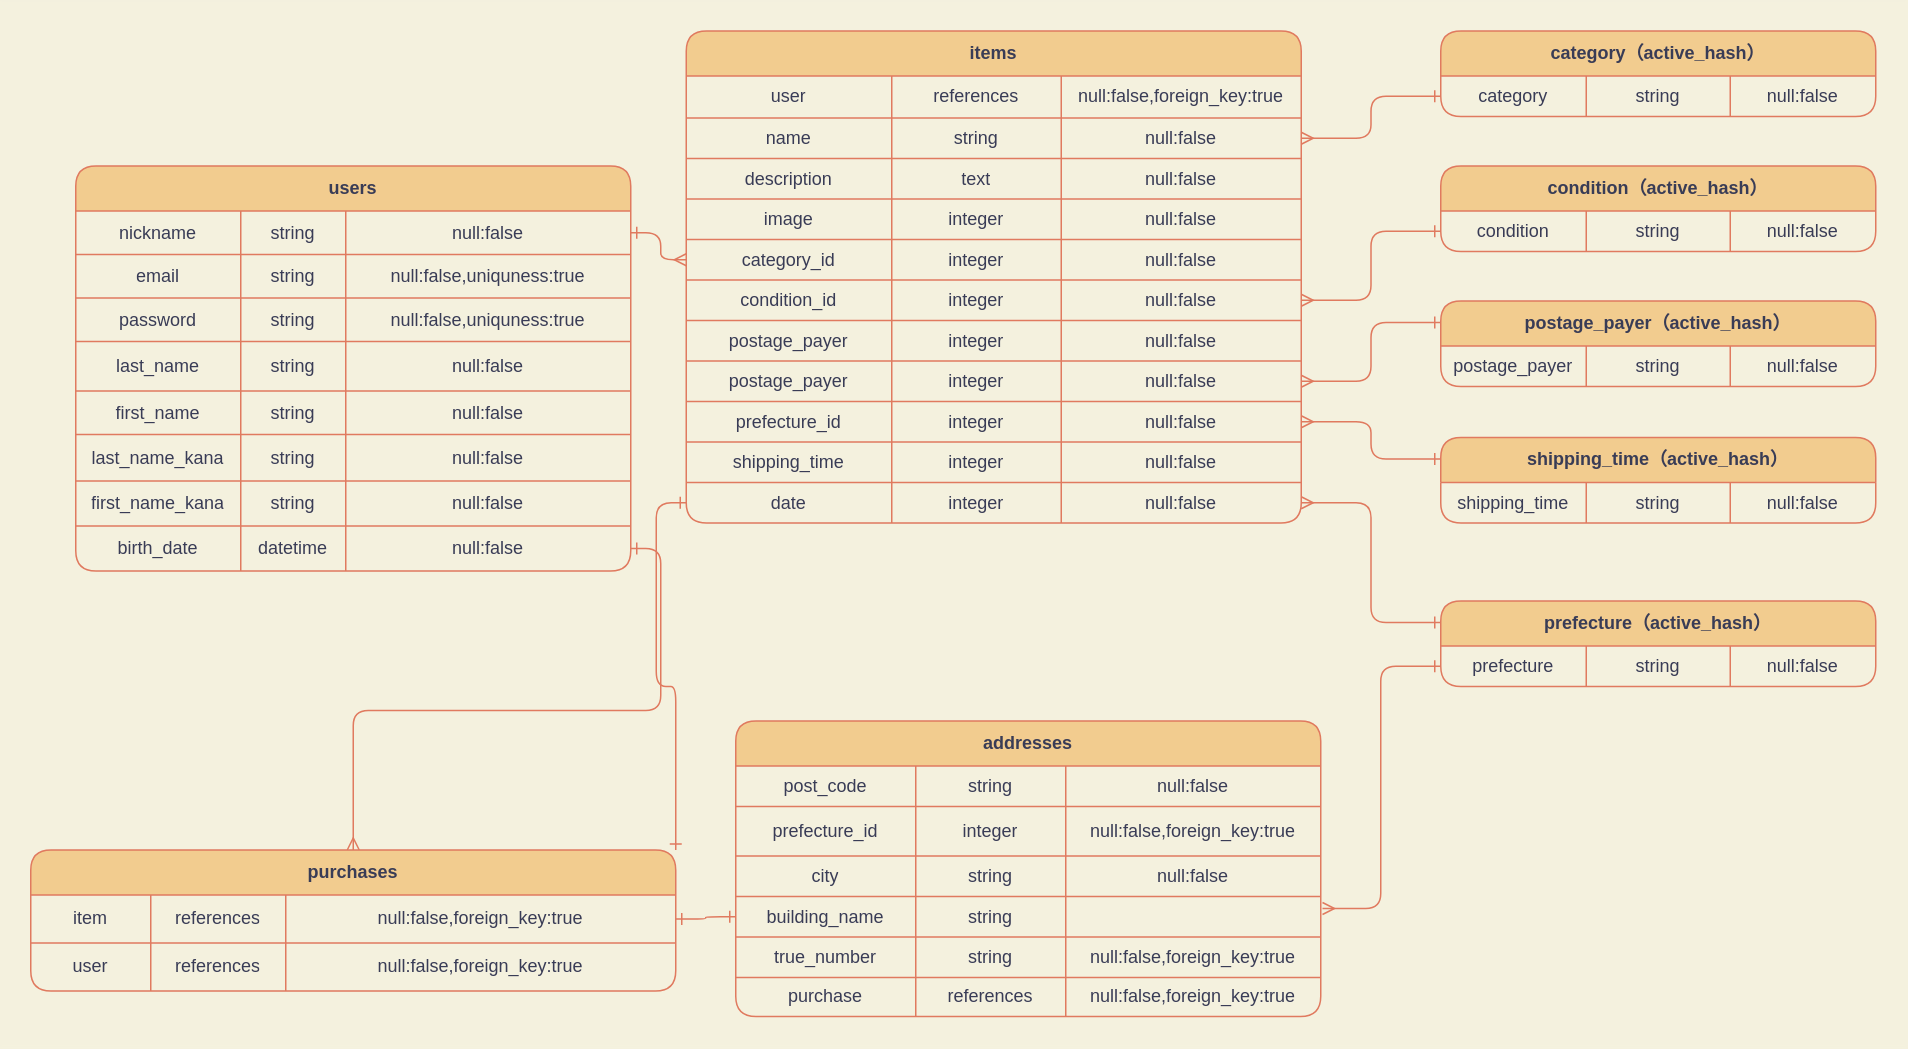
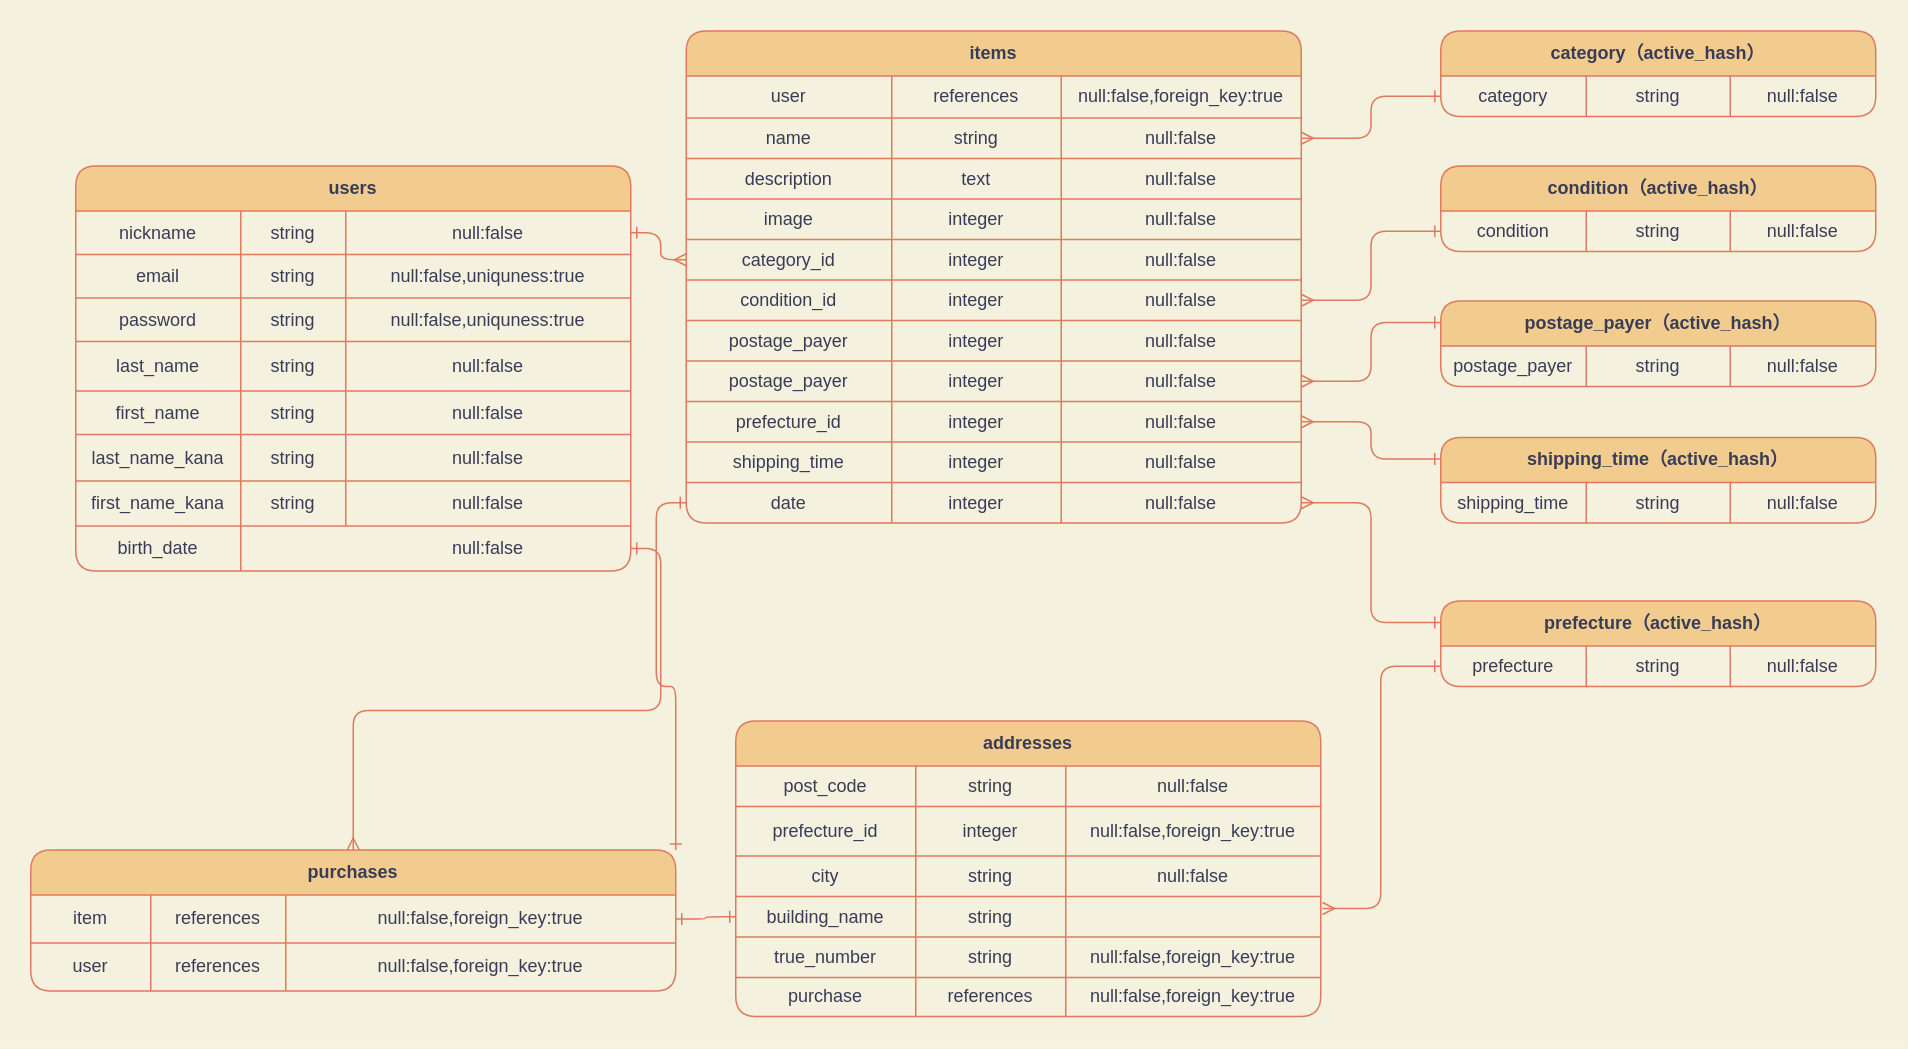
node "datetime": removed
